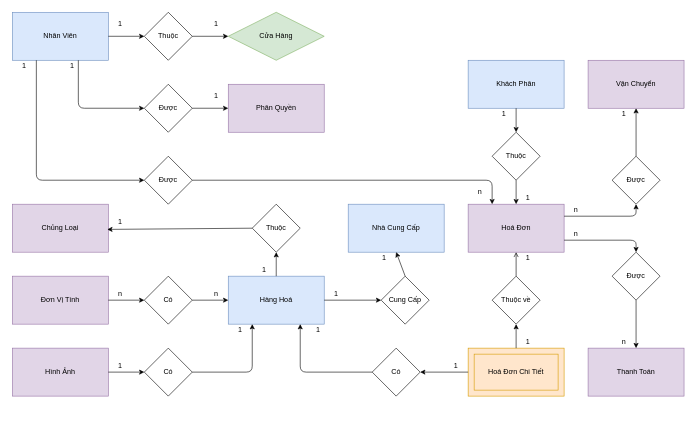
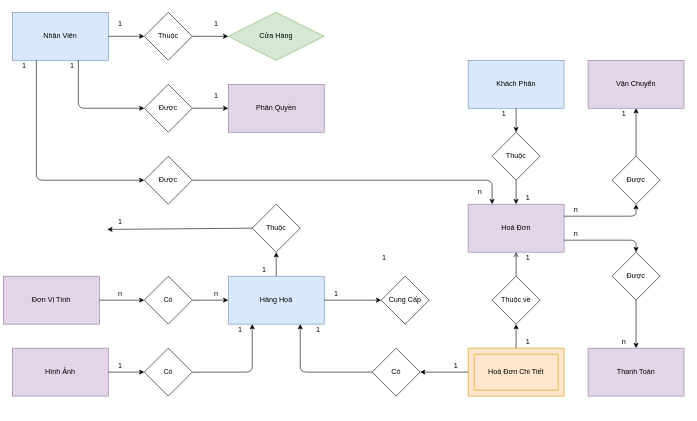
node "Chủng Loại": removed
node "Nhà Cung Cấp": removed
edge "Cung Cấp" -> "Nhà Cung Cấp": removed
node "Đơn Vị Tính": moved (60, 300) -> (51, 300)
